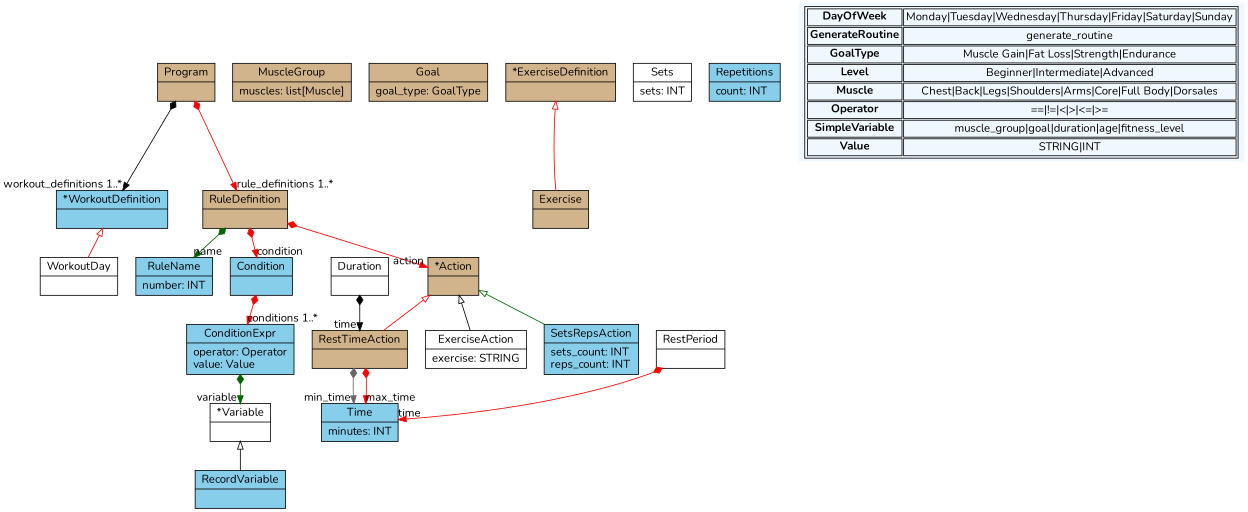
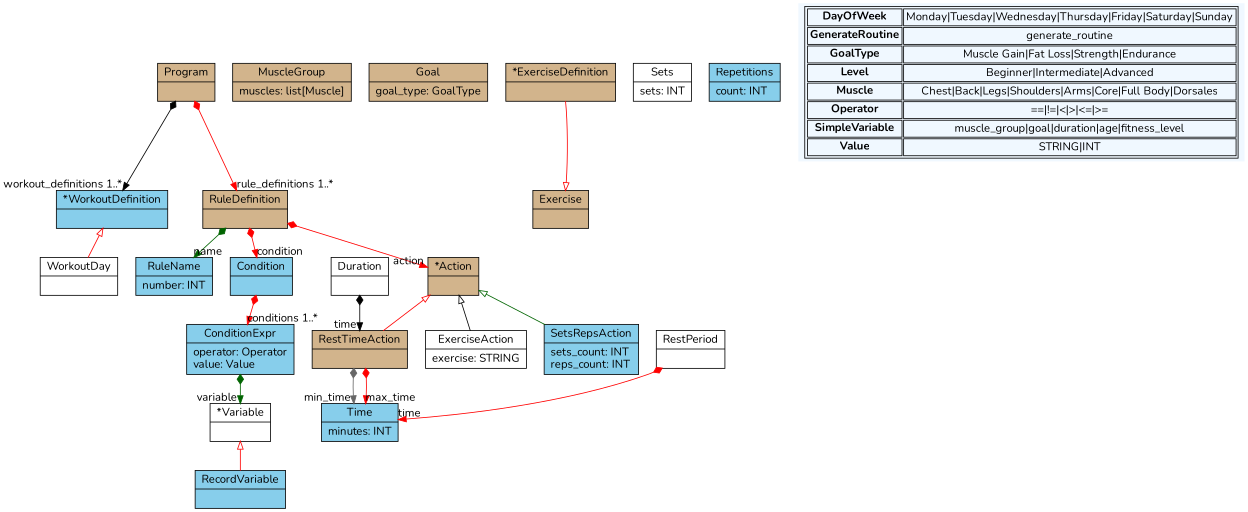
edge "Exercise" -> "*ExerciseDefinition": reversed
edge "RecordVariable" -> "*Variable": color black -> red
